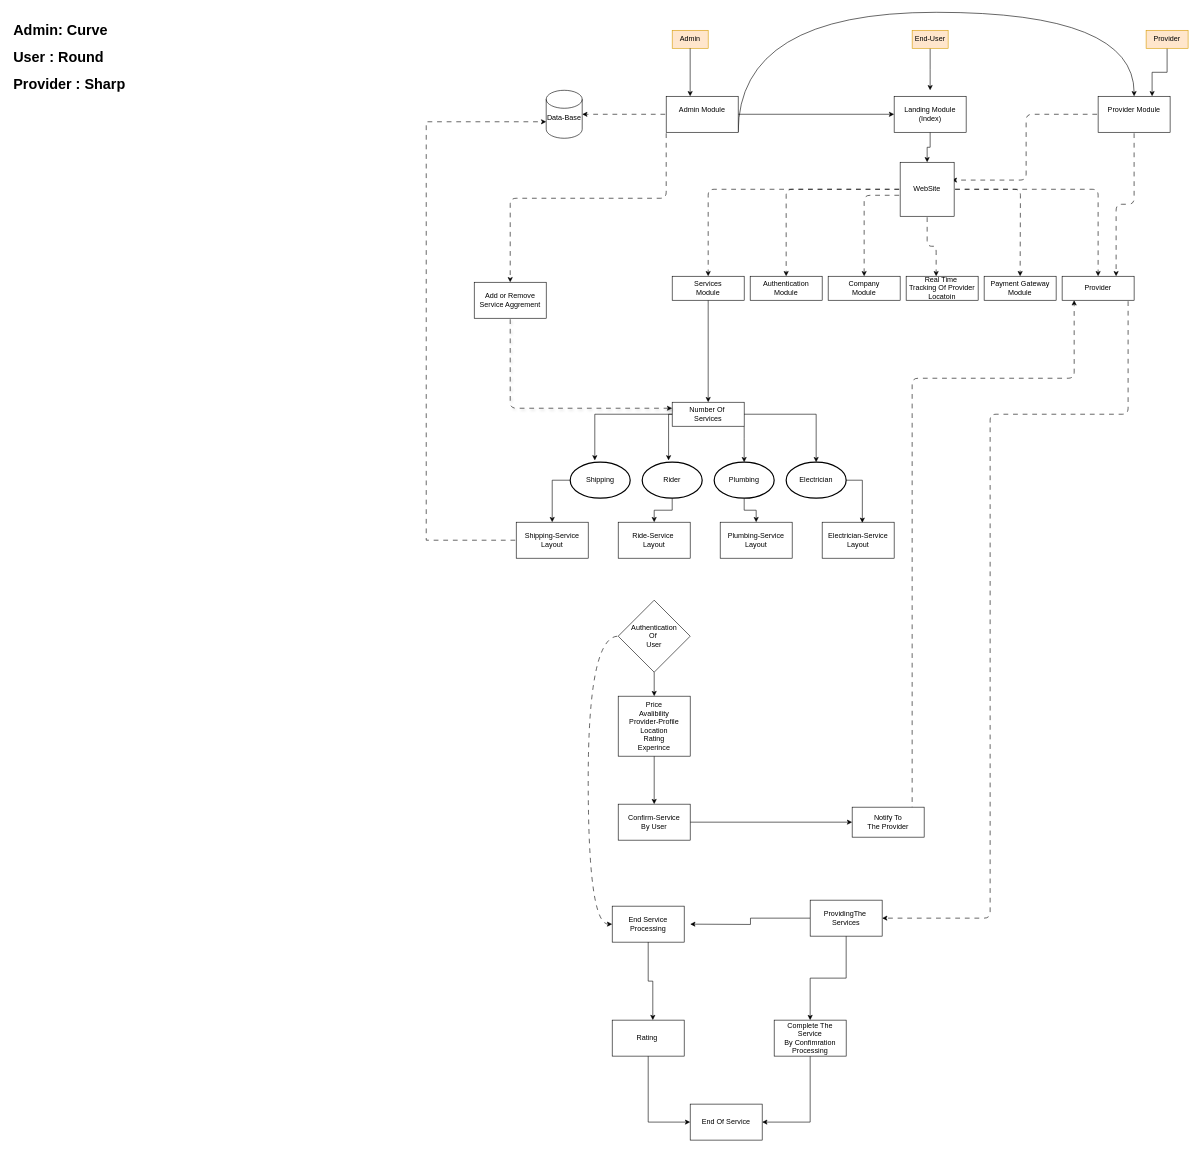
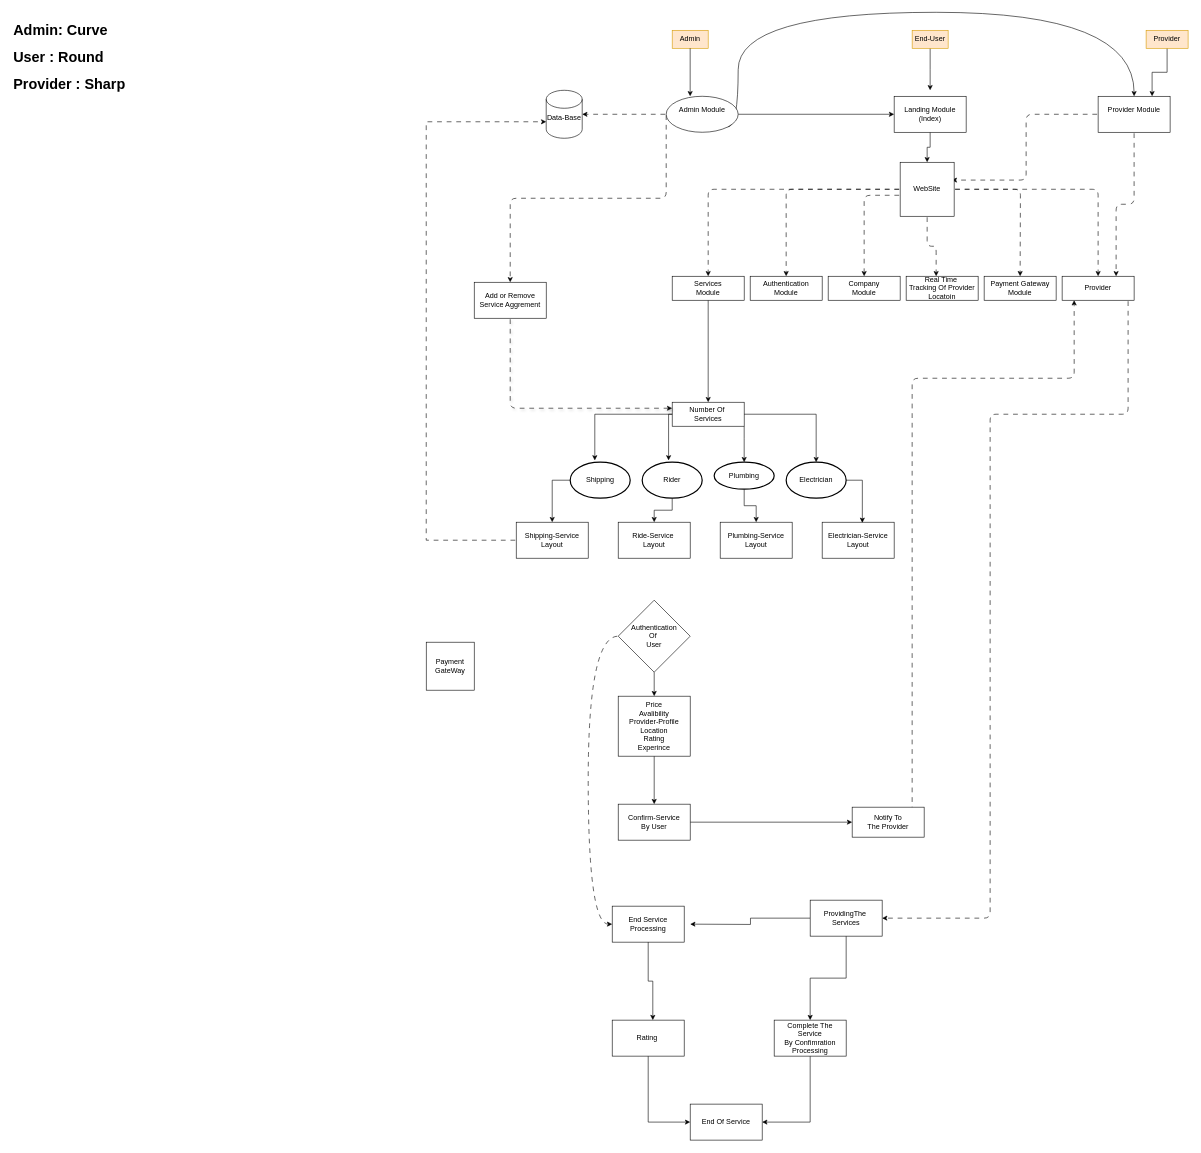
node "Admin Module": shape rectangle -> ellipse
node "Plumbing": size 60x36 -> 60x27
node "Payment GateWay": added
